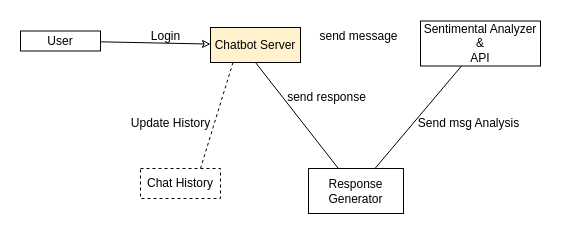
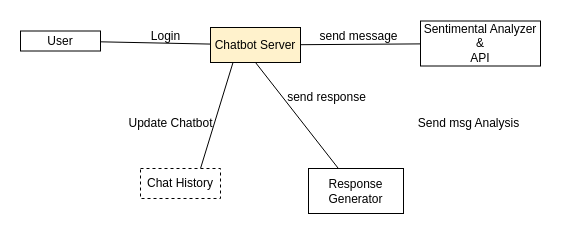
edge "User" -> "Chatbot Server": arrowhead classic -> none
edge "Sentimental Analyzer & API" -- "Chatbot Server": added
edge "Chatbot Server" -- "Chat History": style dashed -> solid
edge "Sentimental Analyzer & API" -- "Response Generator": removed
node "Update History": label "Update History" -> "Update Chatbot"
